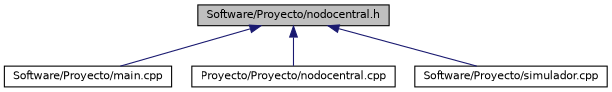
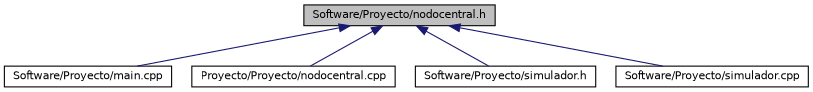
node "Software/Proyecto/simulador.h": added
